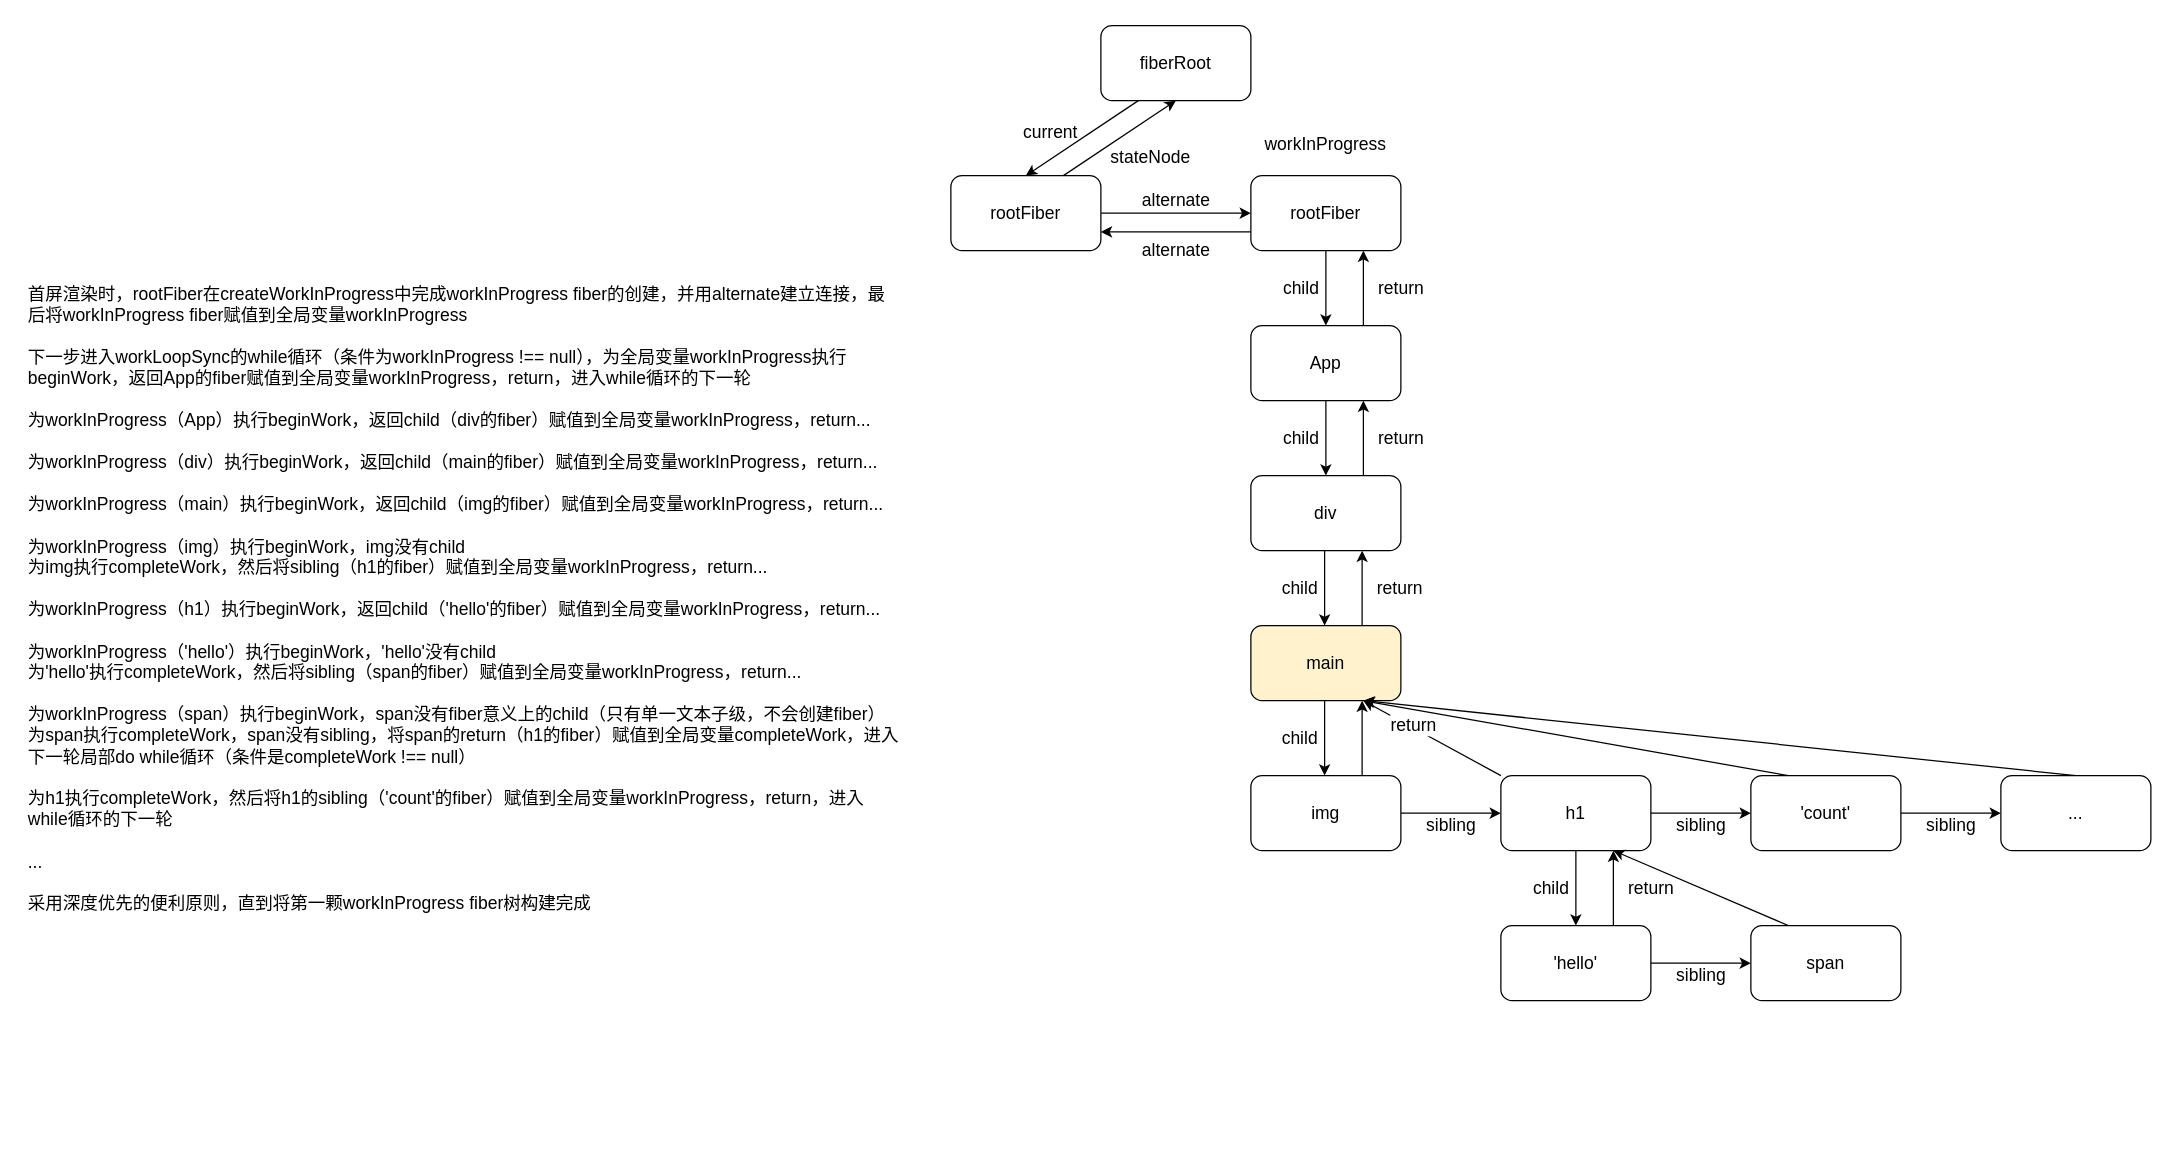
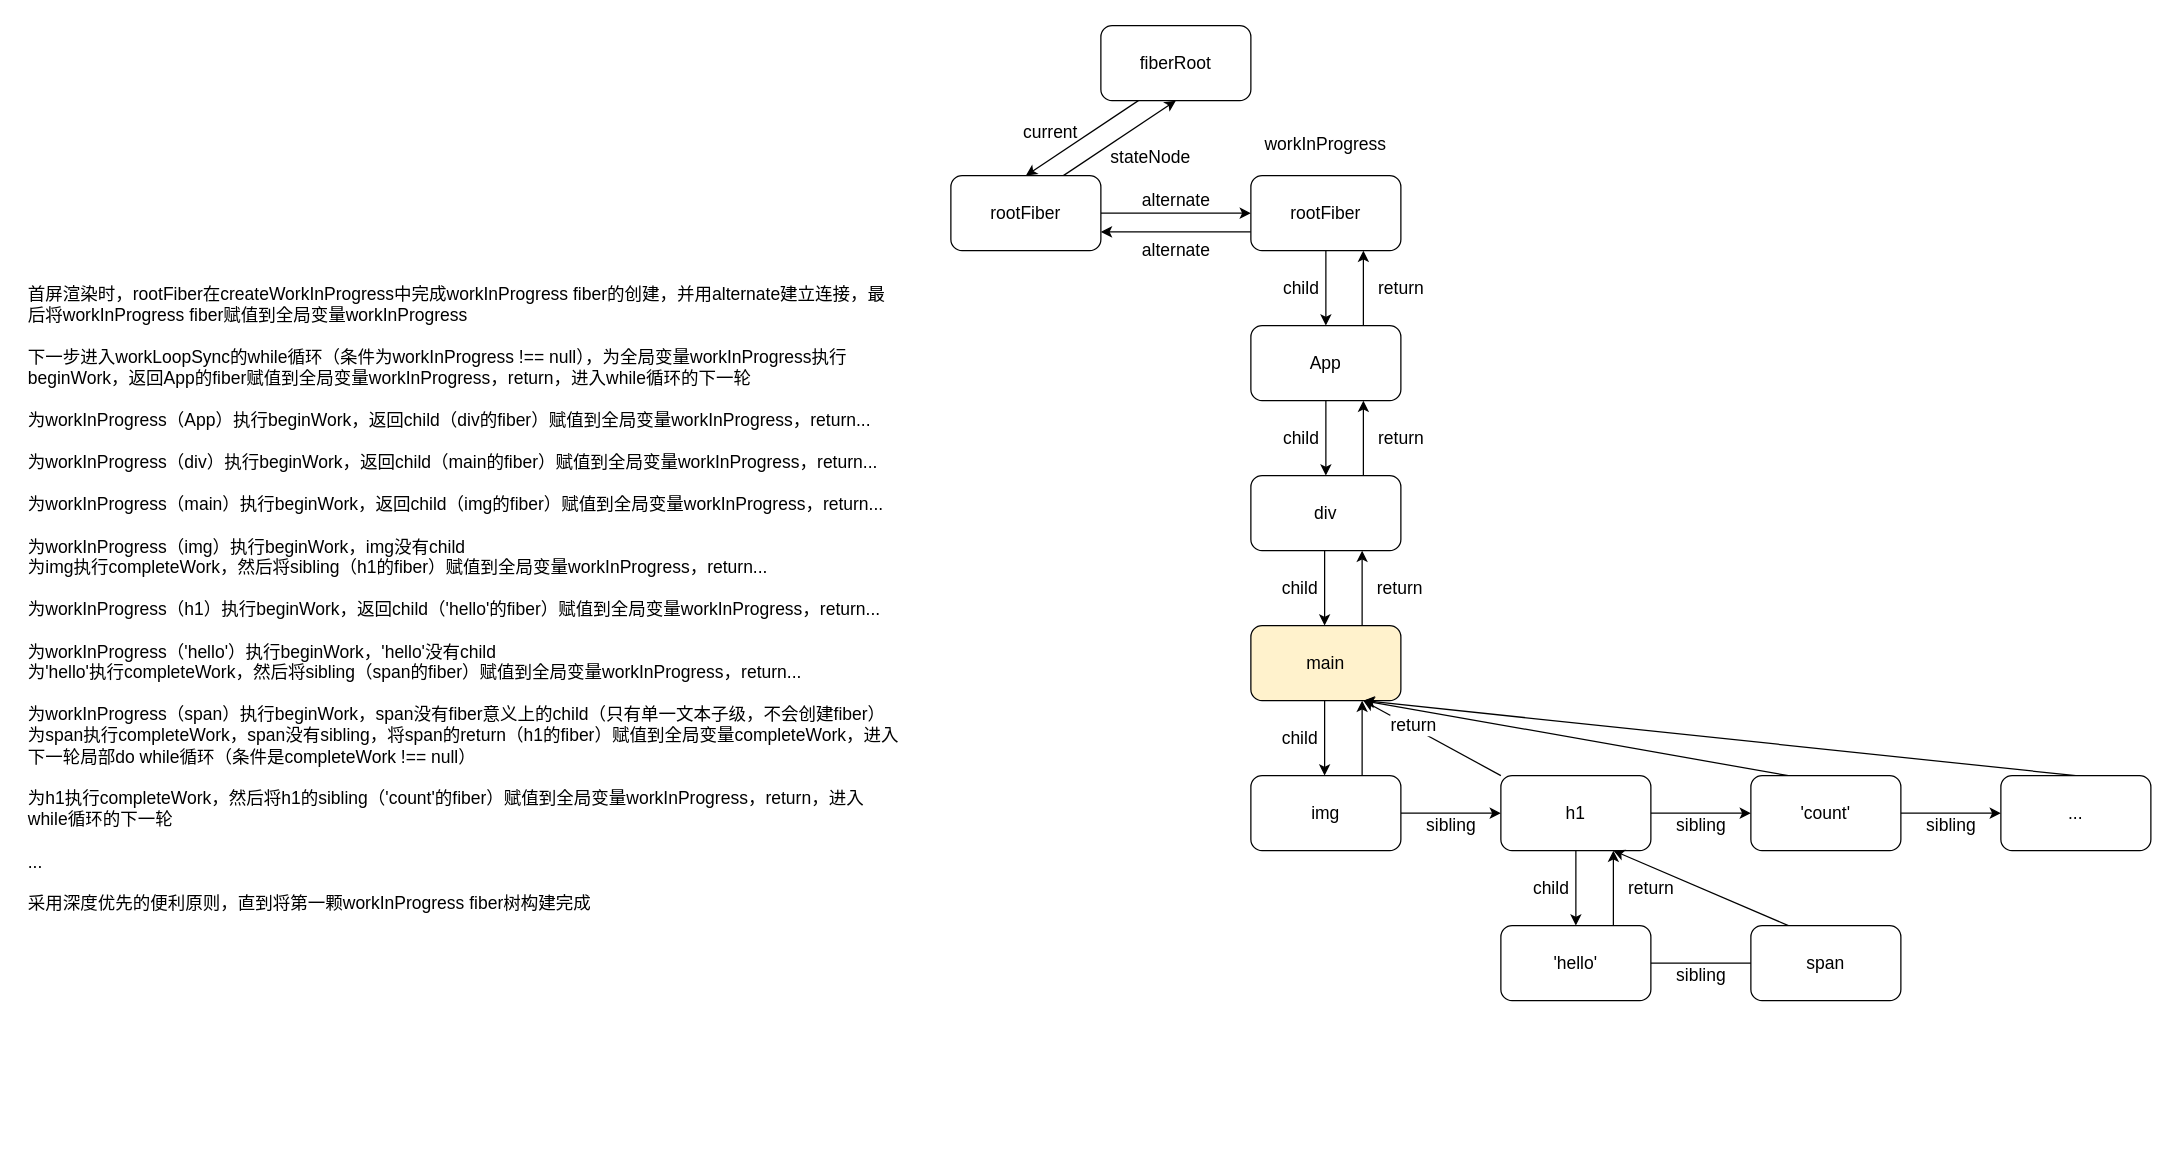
edge "'hello'" -> "span": arrowhead classic -> none
